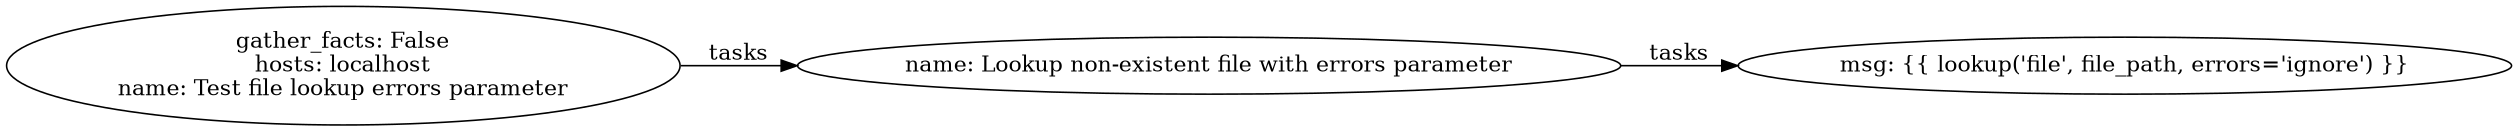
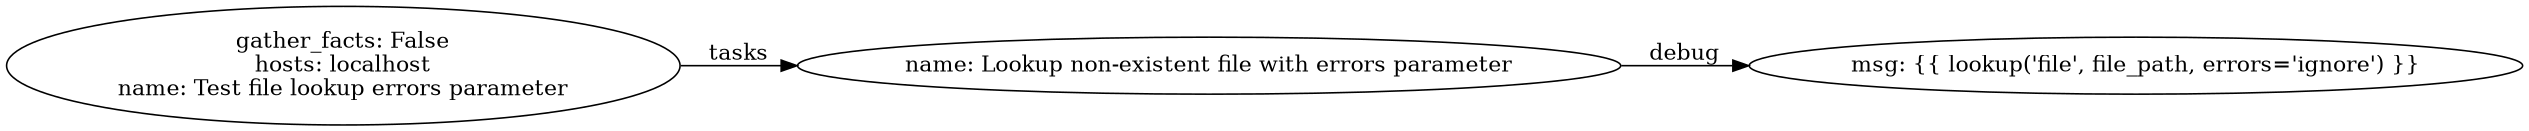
edge "name: Lookup non-existent file with errors parameter" -> "msg: {{ lookup('file', file_path, errors='ignore') }}": label "tasks" -> "debug"
